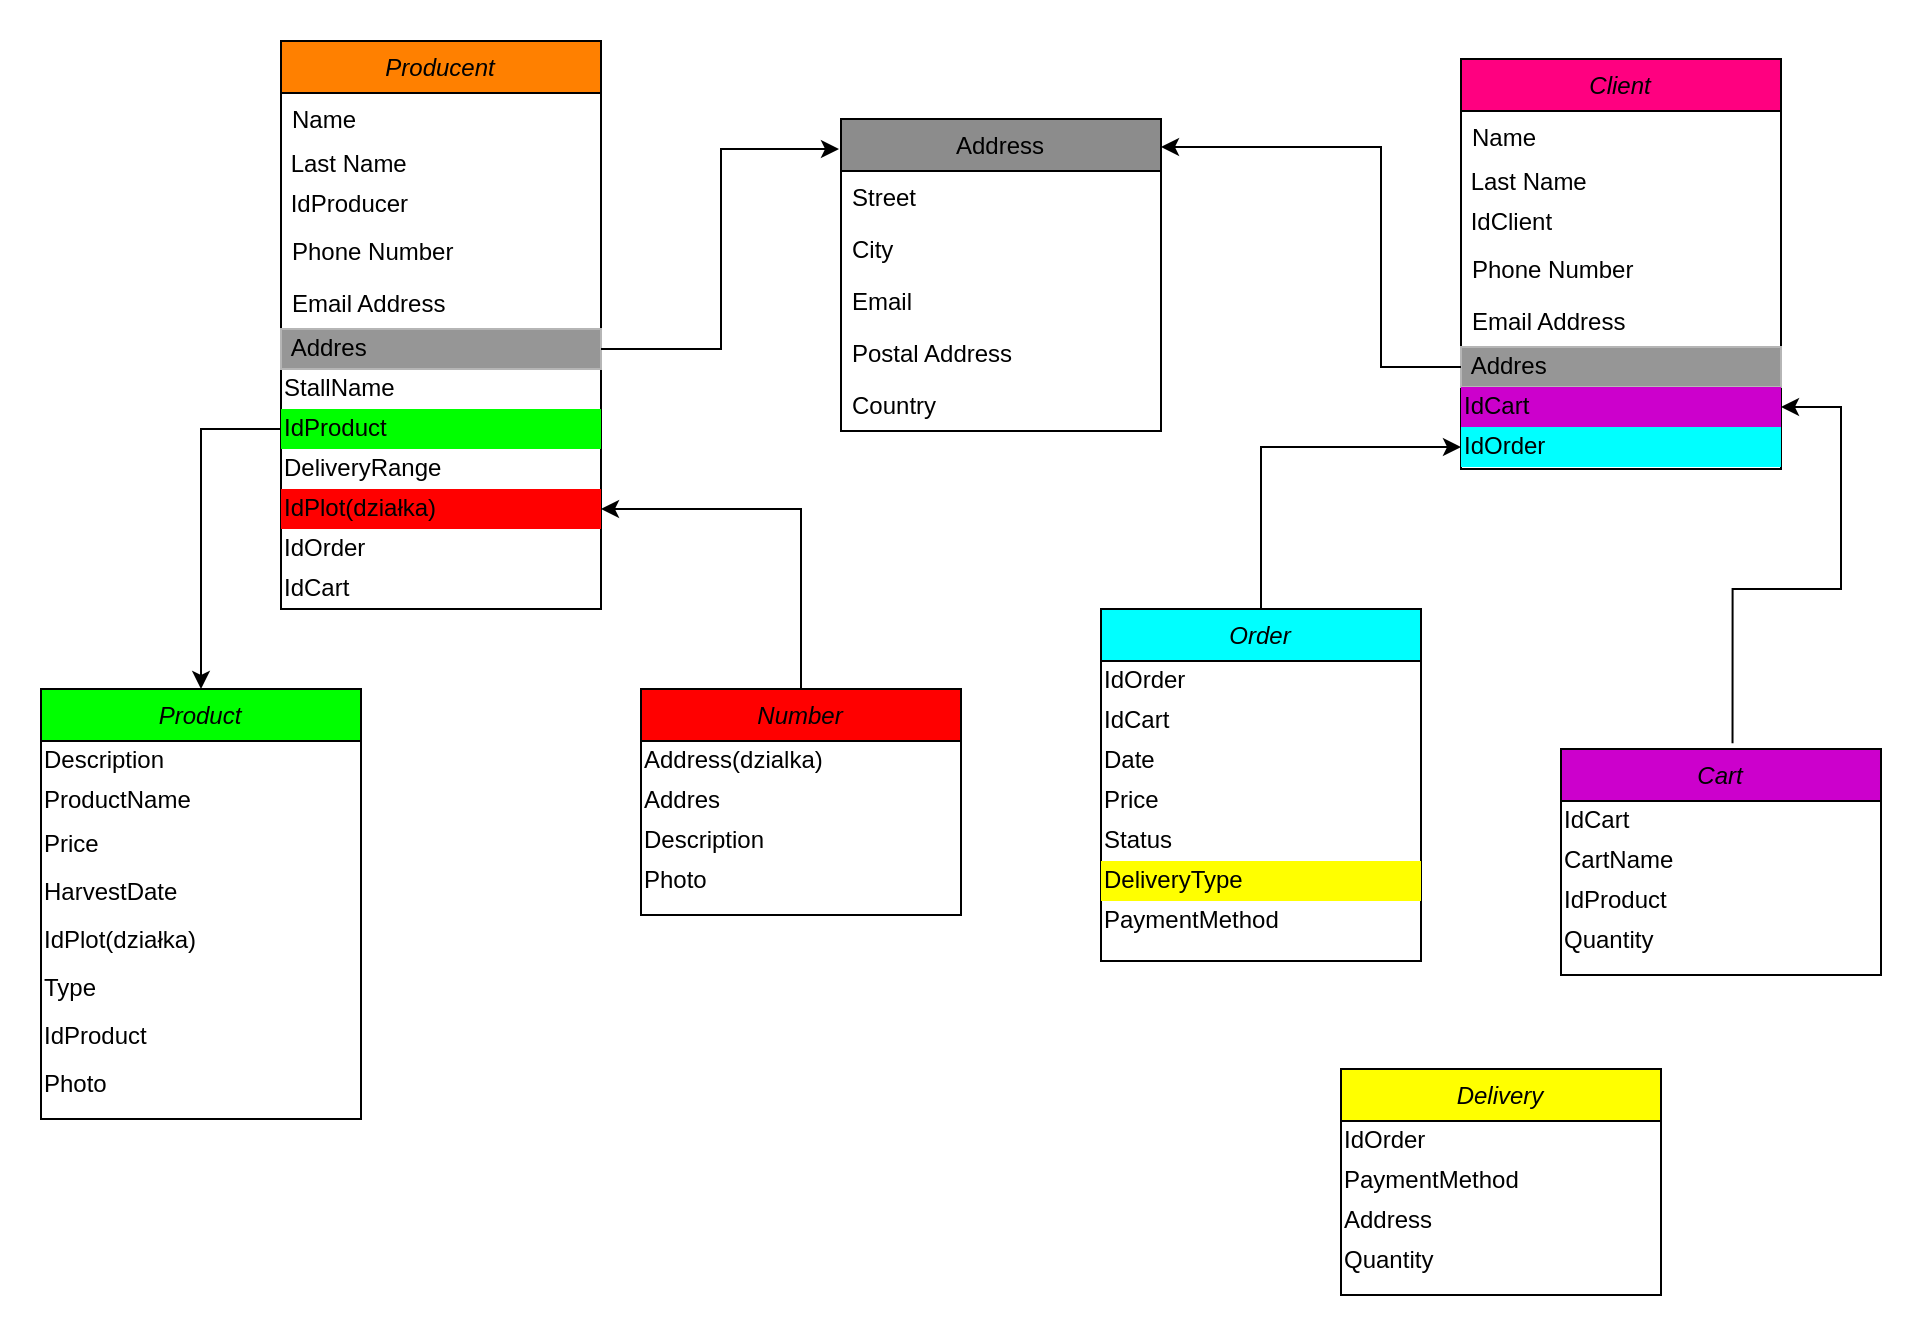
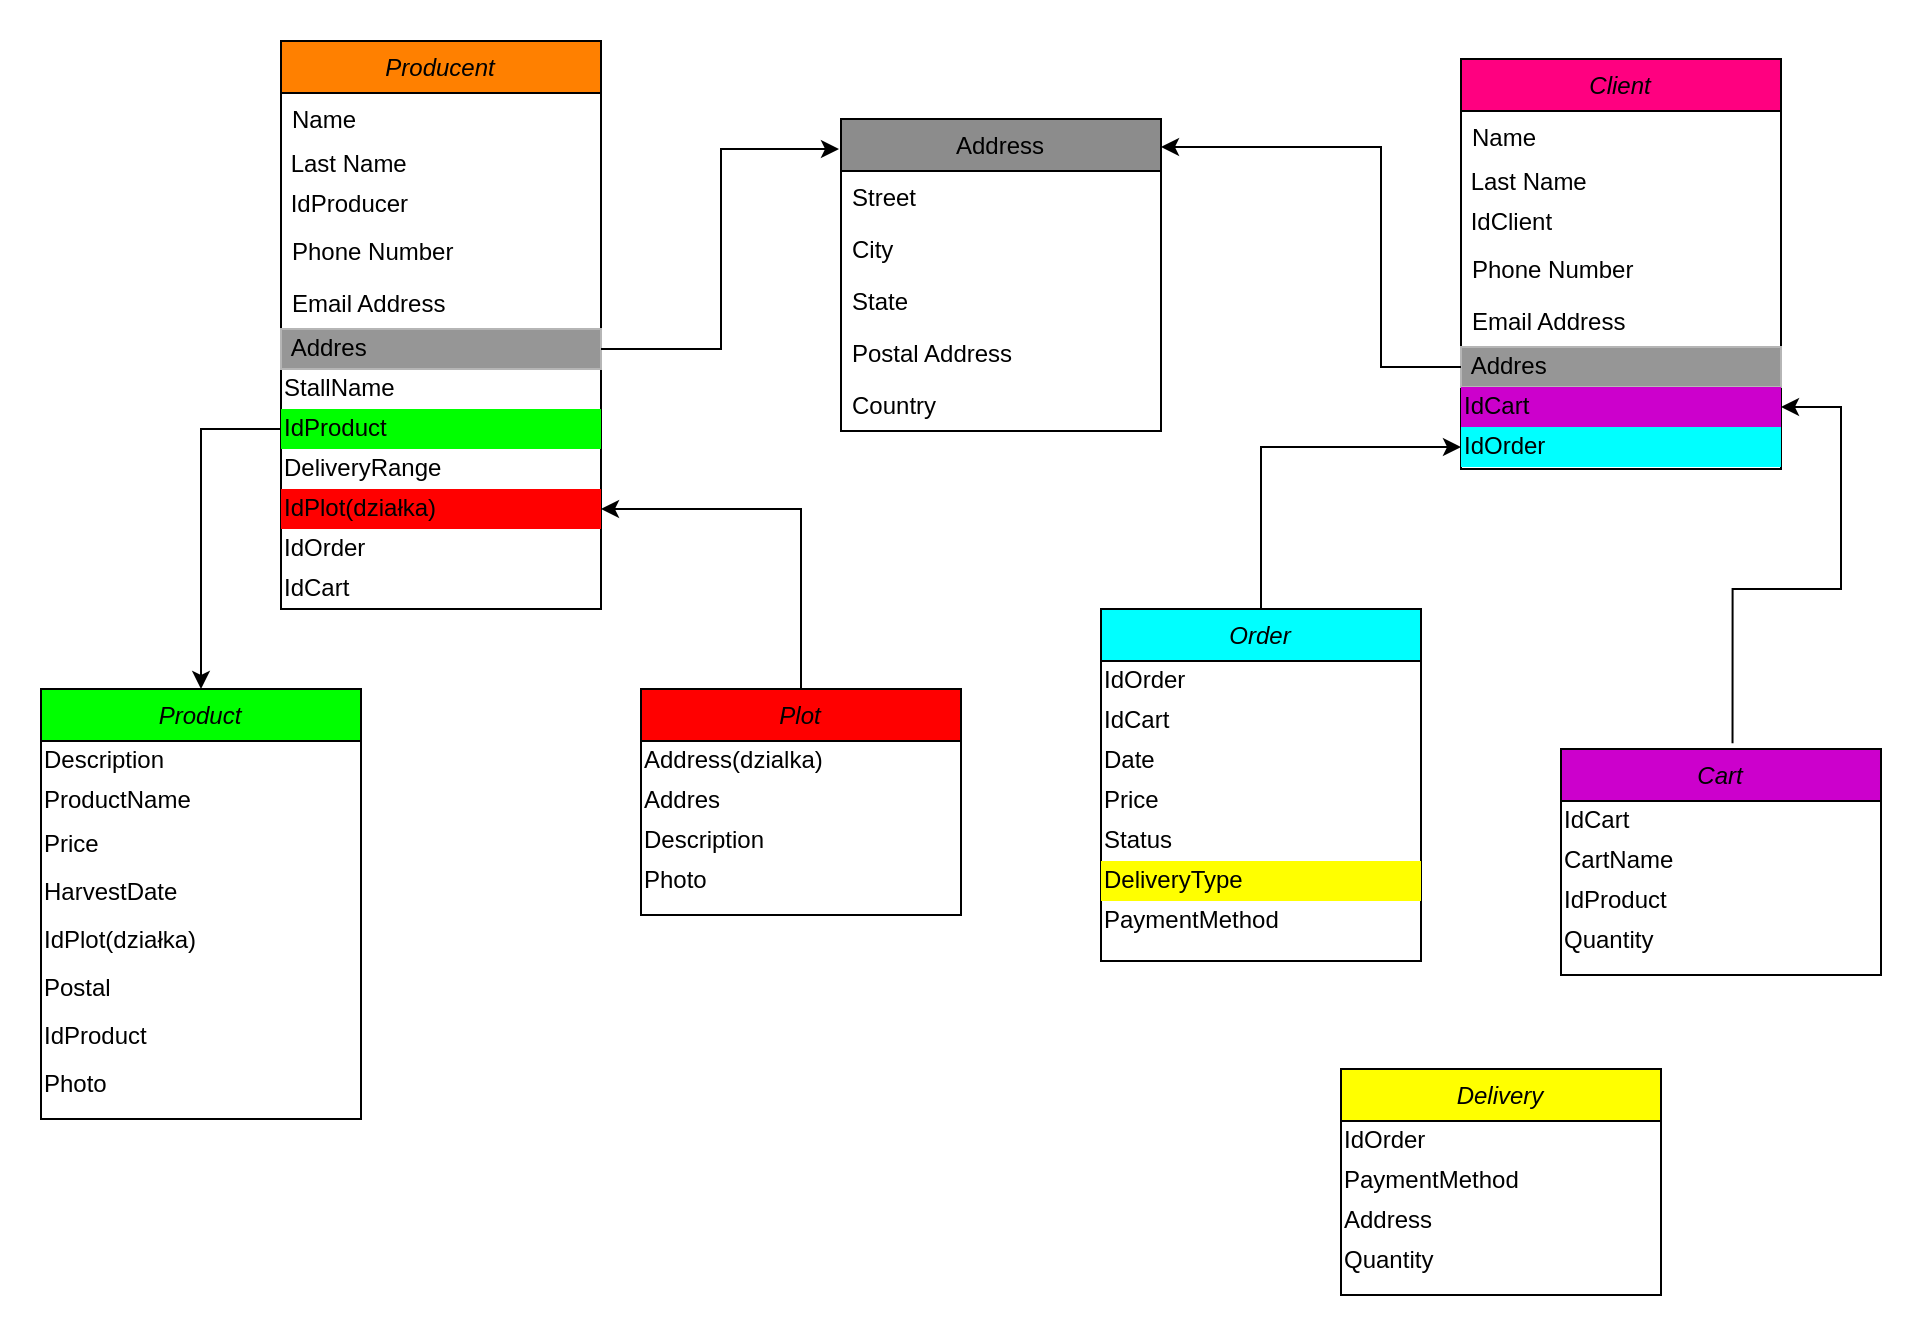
node "Email": label "Email" -> "State"
node "Number": label "Number" -> "Plot"
node "Type": label "Type" -> "Postal"
